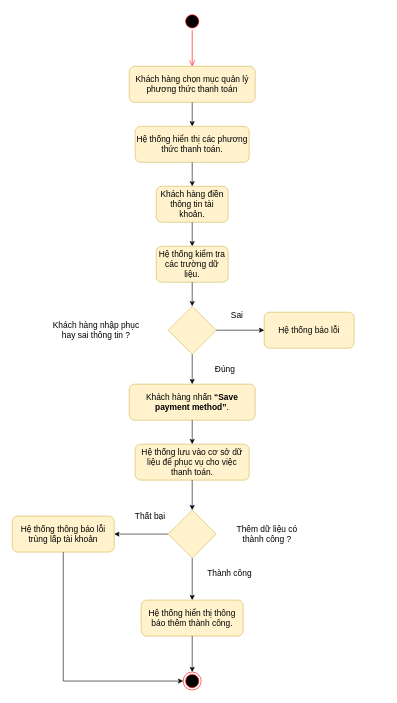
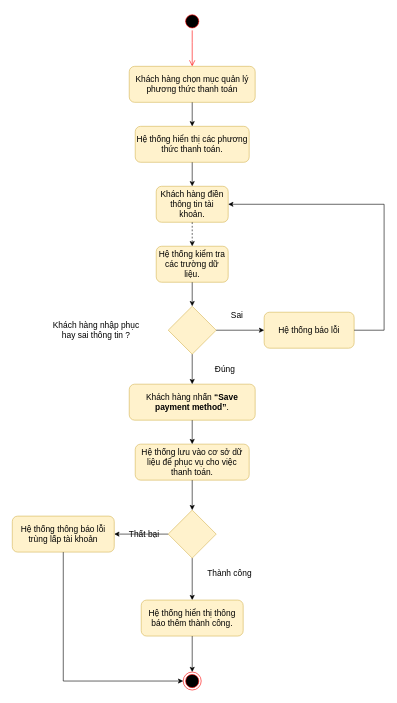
edge "Hệ thống báo lỗi" -> "Khách hàng điền thông tin tài khoản.": added
edge "Khách hàng điền thông tin tài khoản." -> "Hệ thống kiểm tra các trường dữ liệu.": style solid -> dashed
node "Thất bại": moved (150, 516) -> (144, 534)
node "Thêm dữ liệu có thành công ?": removed
